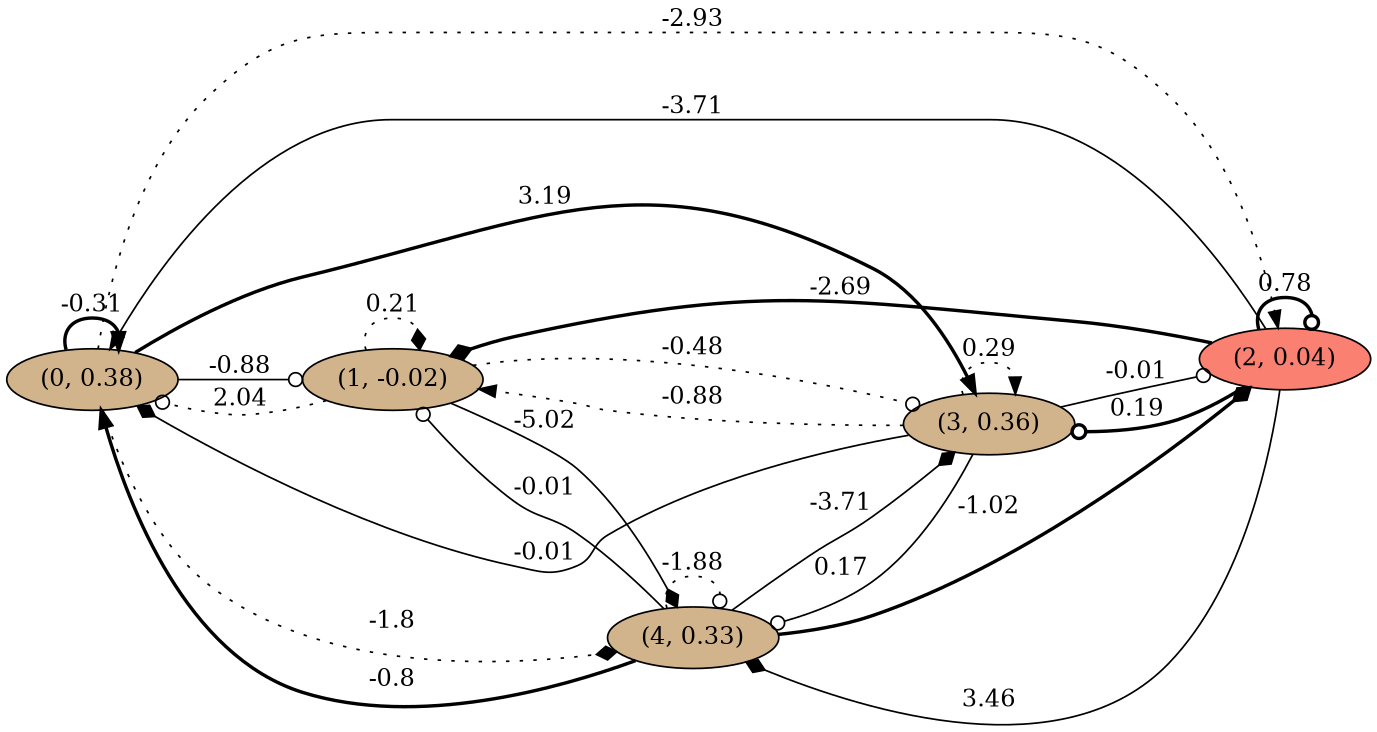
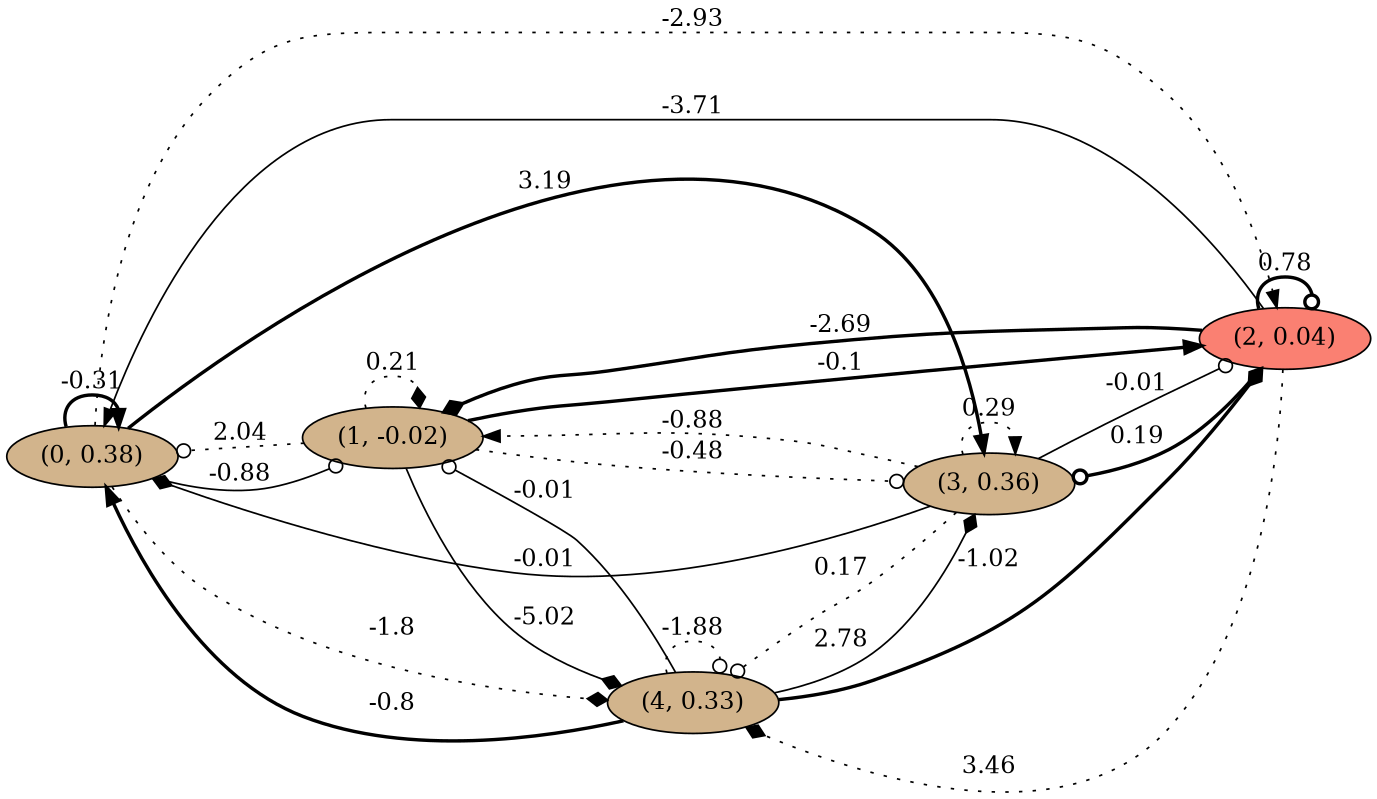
edge "(1, -0.02)" -> "(2, 0.04)": added, label "-0.1"
edge "(4, 0.33)" -> "(3, 0.36)": label "-3.71" -> "2.78"
edge "(3, 0.36)" -> "(4, 0.33)": style solid -> dotted
edge "(2, 0.04)" -> "(4, 0.33)": style solid -> dotted
